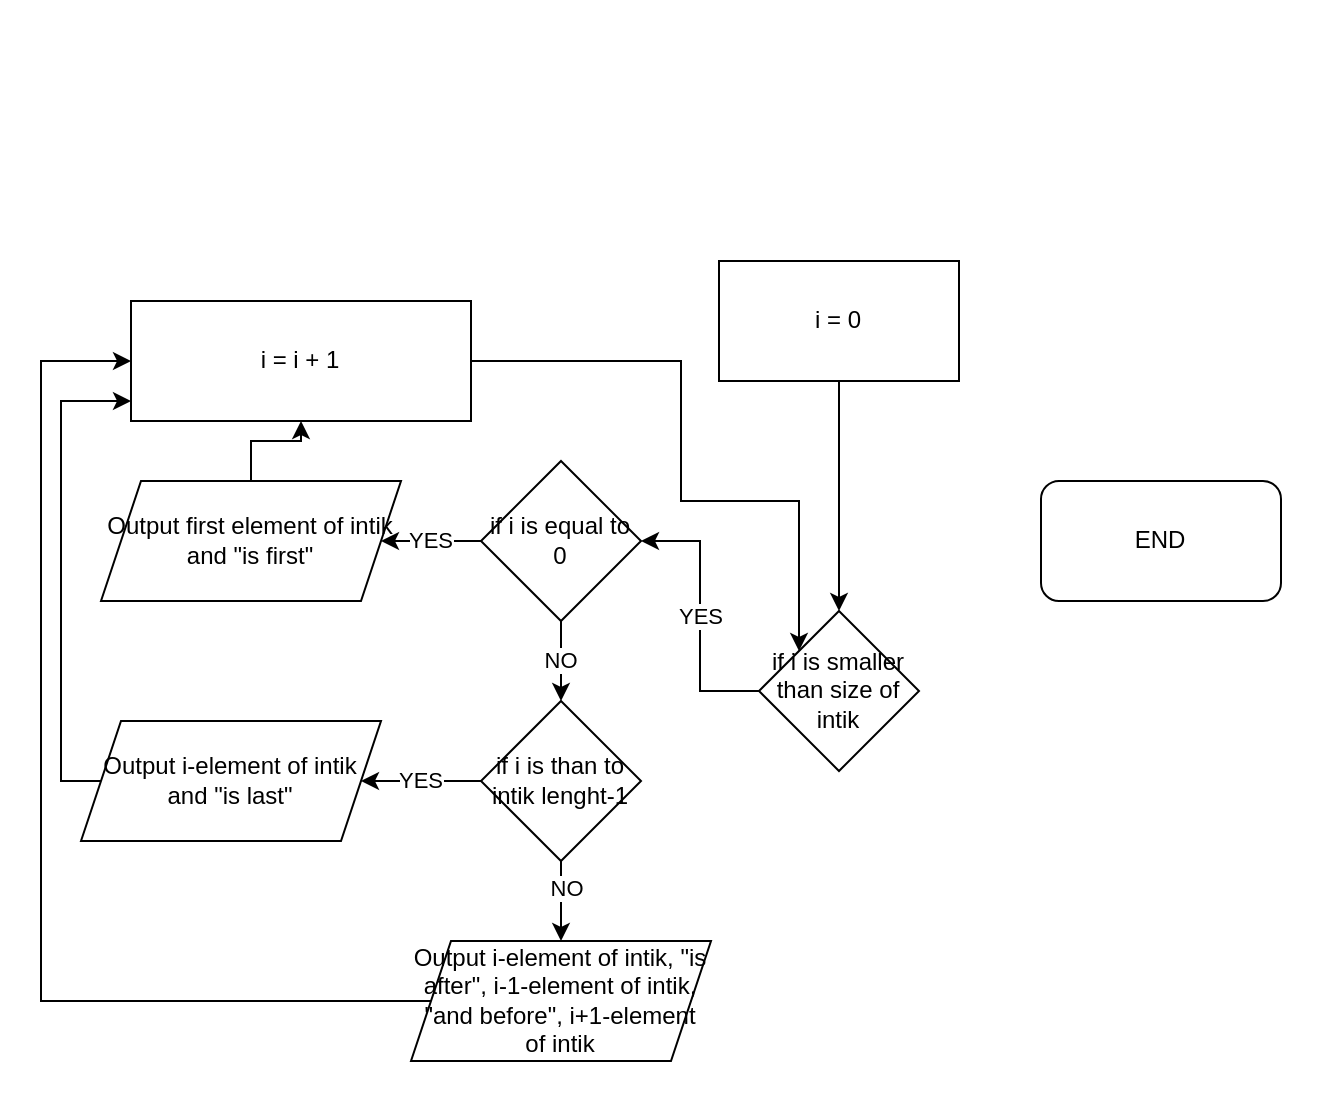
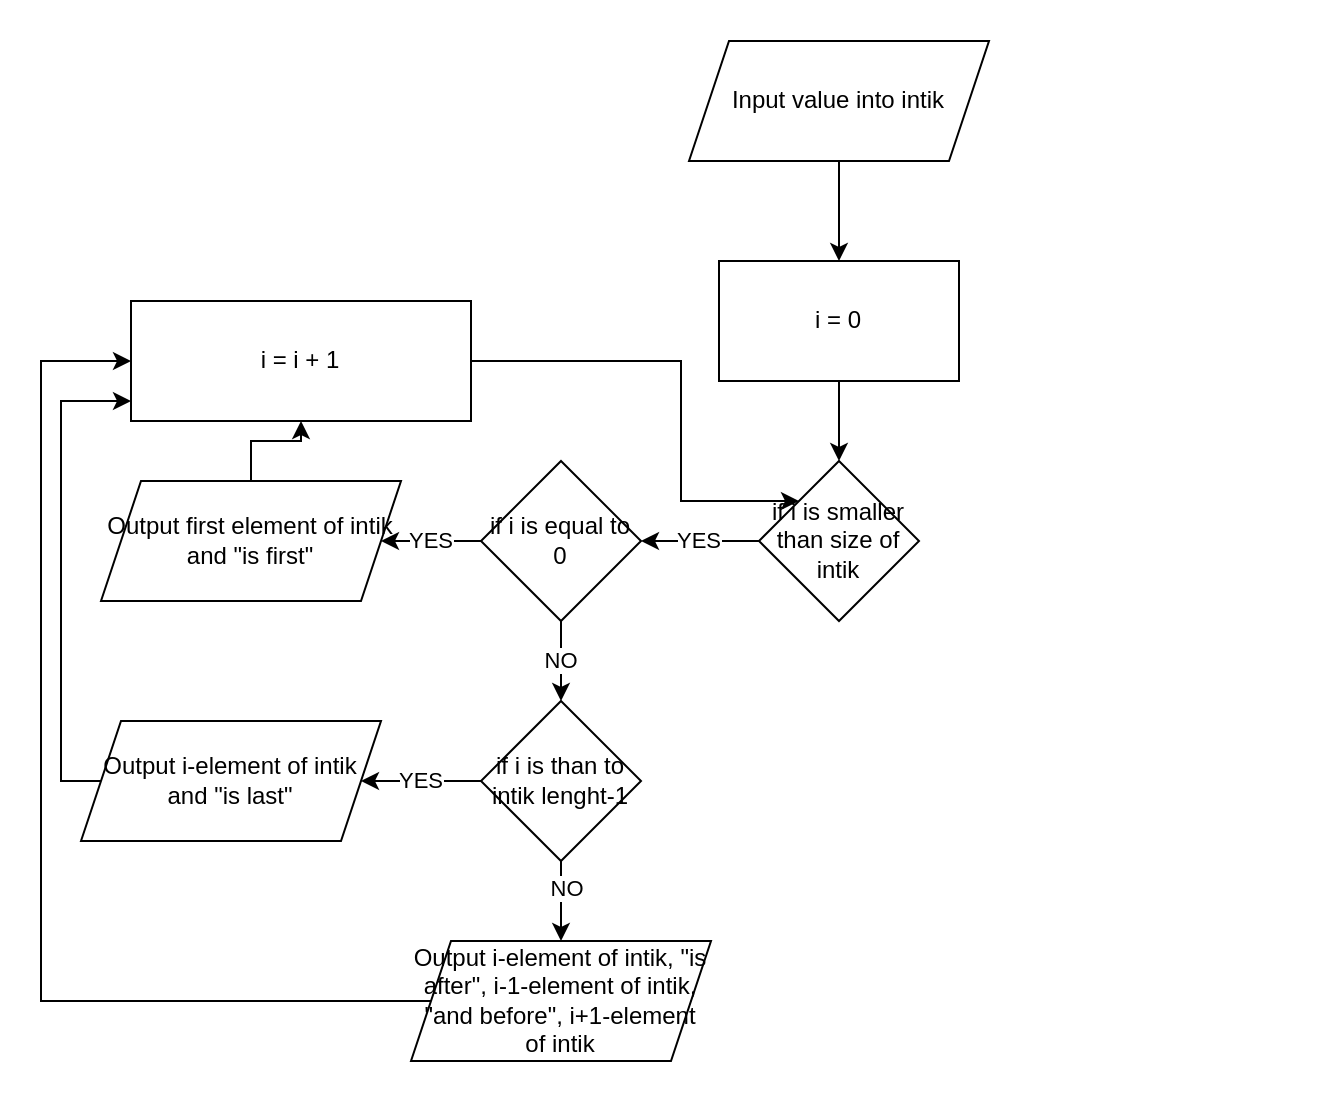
node "Input value into intik": added
edge "Input value into intik" -> "i = 0": added
node "END": removed
node "if i is smaller than size of intik": moved (839, 691) -> (839, 541)
